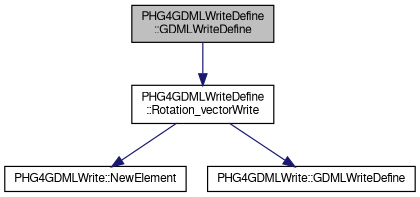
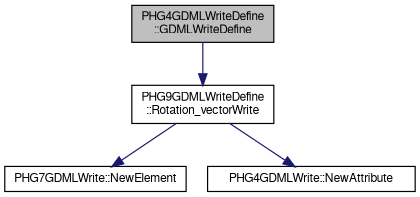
node "PHG4GDMLWriteDefine ::Rotation_vectorWrite": label "PHG4GDMLWriteDefine ::Rotation_vectorWrite" -> "PHG9GDMLWriteDefine ::Rotation_vectorWrite"
node "PHG4GDMLWrite::NewElement": label "PHG4GDMLWrite::NewElement" -> "PHG7GDMLWrite::NewElement"
node "PHG4GDMLWrite::GDMLWriteDefine": label "PHG4GDMLWrite::GDMLWriteDefine" -> "PHG4GDMLWrite::NewAttribute"
